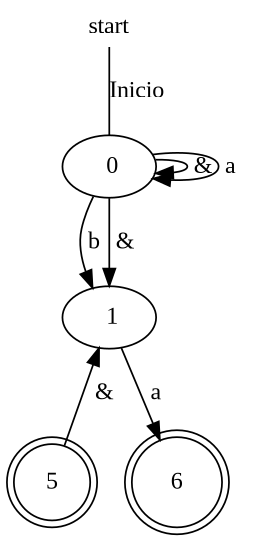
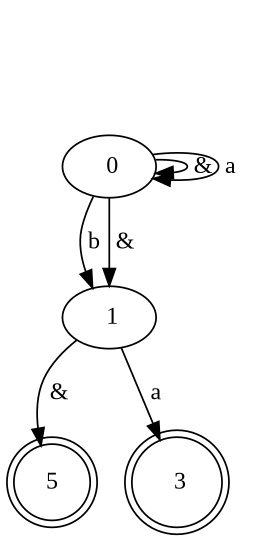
node "start": removed
edge "5" -> "1": reversed
node "6": label "6" -> "3"
